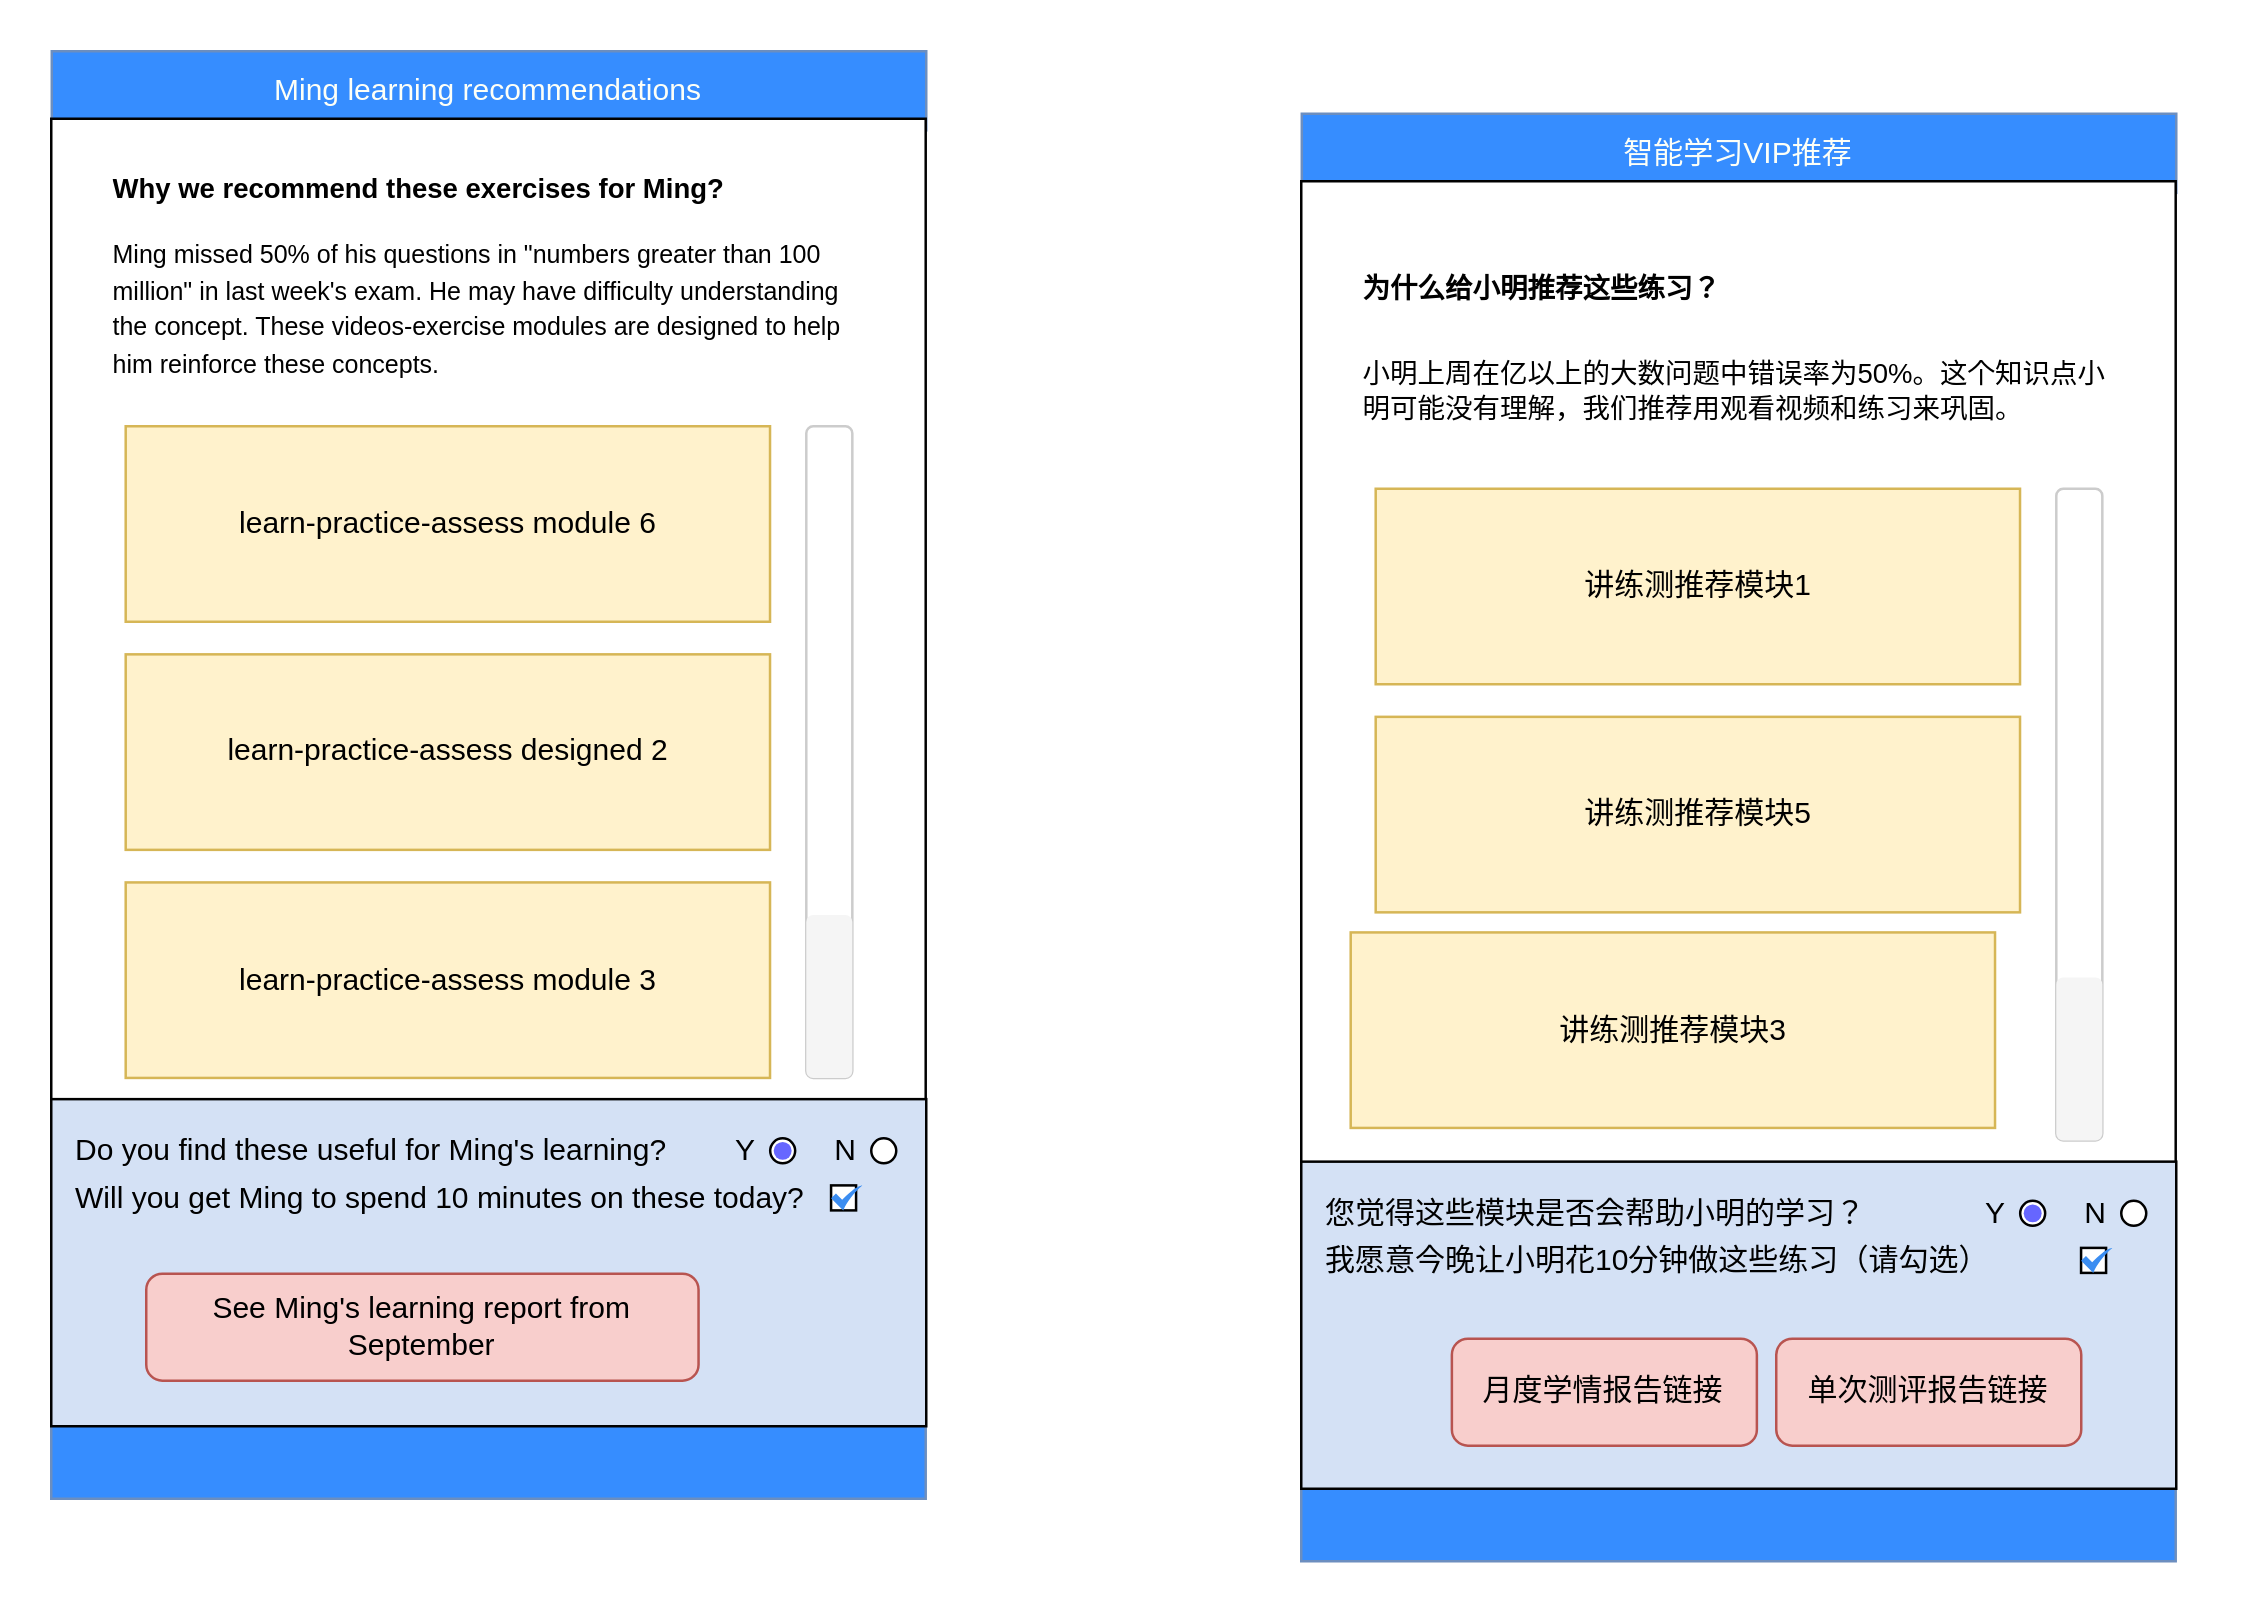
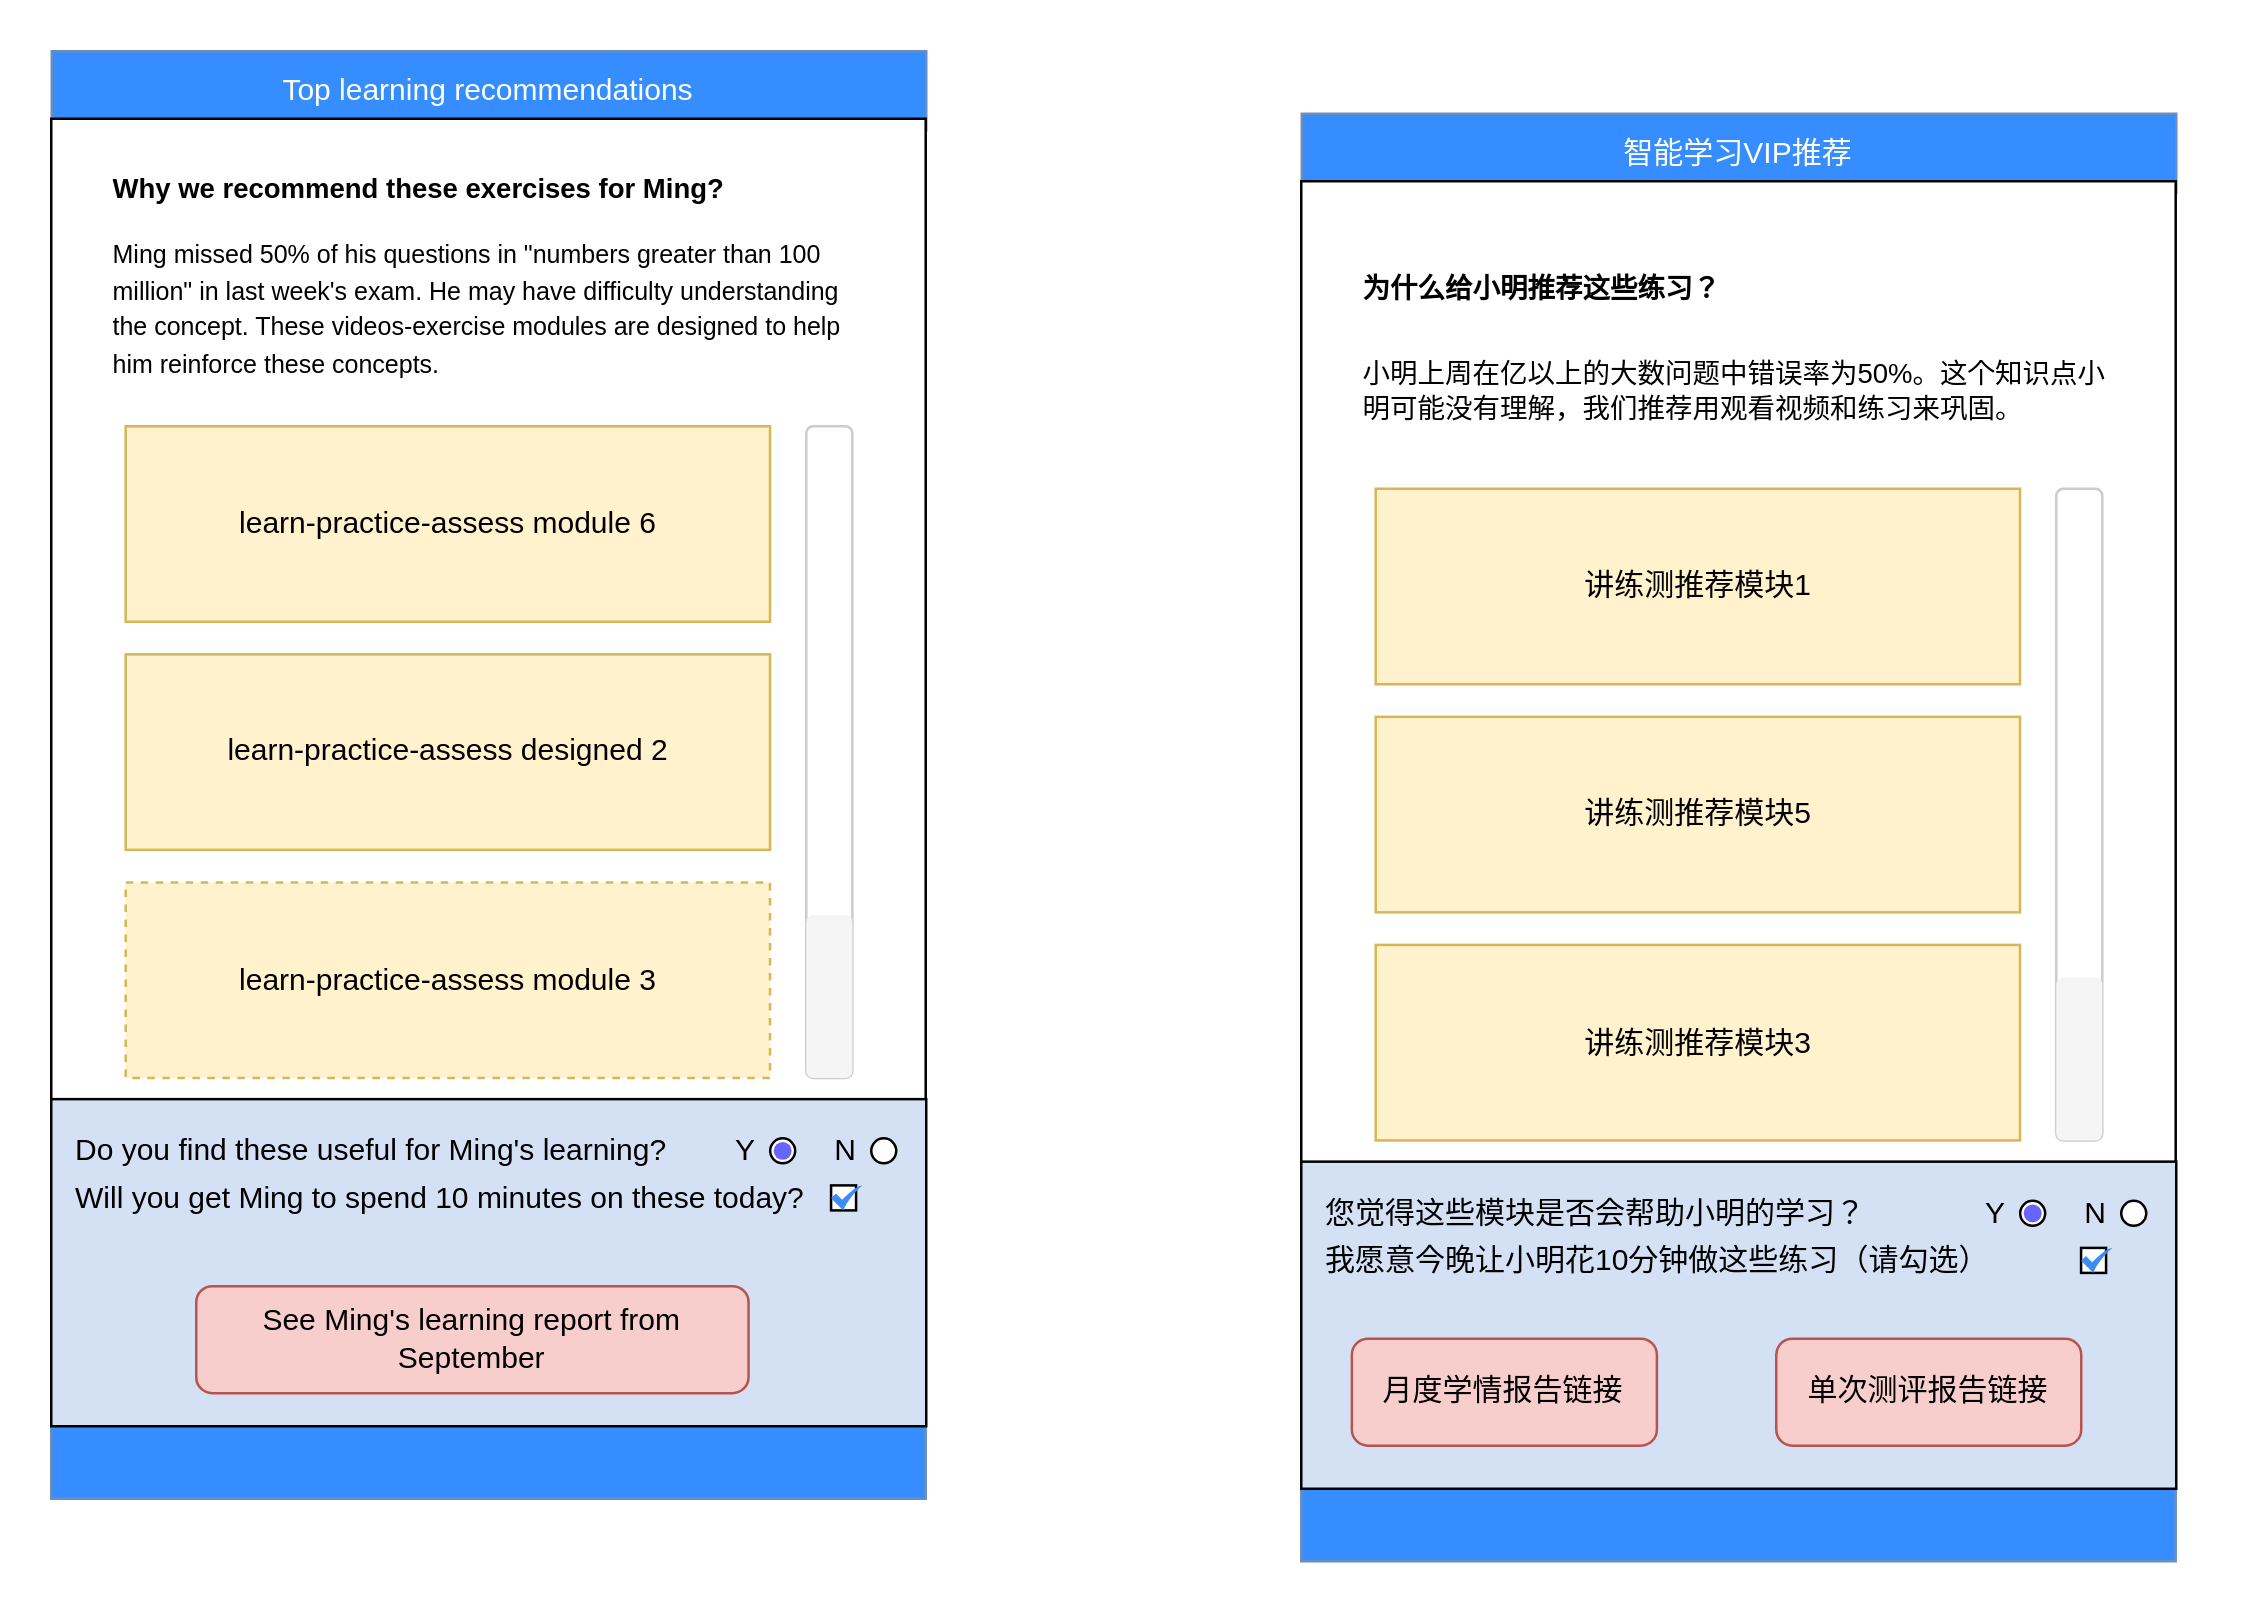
node "Ming learning recommendations": label "Ming learning recommendations" -> "Top learning recommendations"
node "learn-practice-assess module 3": style solid -> dashed
node "讲练测推荐模块3": moved (1673, 1030) -> (1698, 1043)
node "See Ming's learning report from September": moved (422, 1327) -> (472, 1340)
node "月度学情报告链接": moved (1604, 1392) -> (1504, 1392)
